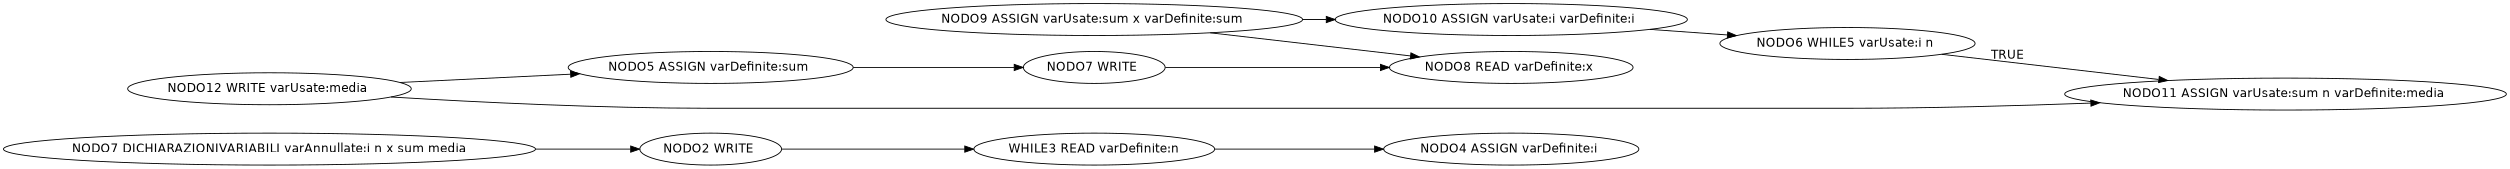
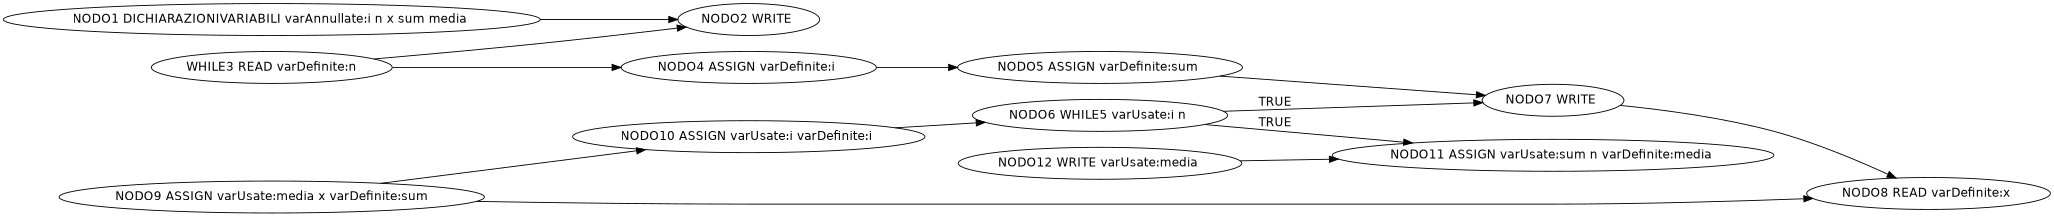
node "NODO9 ASSIGN varUsate:sum x varDefinite:sum": label "NODO9 ASSIGN varUsate:sum x varDefinite:sum" -> "NODO9 ASSIGN varUsate:media x varDefinite:sum"
edge "NODO12 WRITE varUsate:media" -> "NODO5 ASSIGN varDefinite:sum": now "NODO4 ASSIGN varDefinite:i" -> "NODO5 ASSIGN varDefinite:sum"
edge "NODO6 WHILE5 varUsate:i n" -> "NODO7 WRITE": added, label "TRUE"
node "NODO7 DICHIARAZIONIVARIABILI varAnnullate:i n x sum media": label "NODO7 DICHIARAZIONIVARIABILI varAnnullate:i n x sum media" -> "NODO1 DICHIARAZIONIVARIABILI varAnnullate:i n x sum media"
edge "NODO2 WRITE" -> "WHILE3 READ varDefinite:n": reversed
